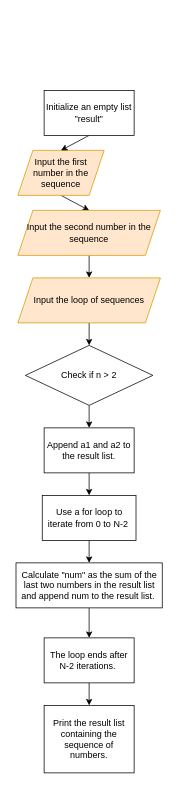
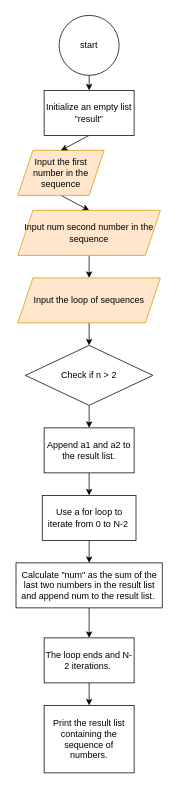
node "start": added
edge "start" -> "Initialize an empty list ”result”": added
node "Input the second number in the sequence": label "Input the second number in the sequence" -> "Input num second number in the sequence"
node "The loop ends after N-2 iterations.": label "The loop ends after N-2 iterations." -> "The loop ends and N-2 iterations."
